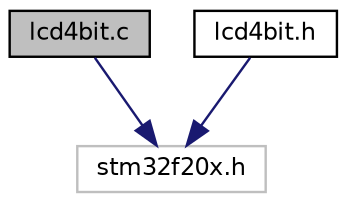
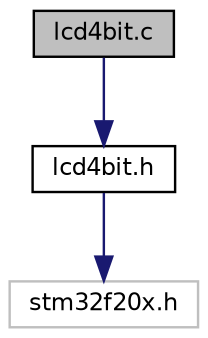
edge "lcd4bit.c" -> "stm32f20x.h": now "lcd4bit.c" -> "lcd4bit.h"
